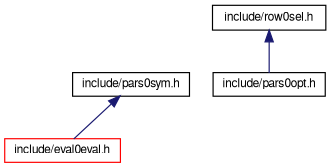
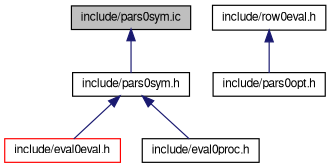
node "include/pars0sym.ic": added
node "include/row0sel.h": label "include/row0sel.h" -> "include/row0eval.h"
node "include/eval0proc.h": added
